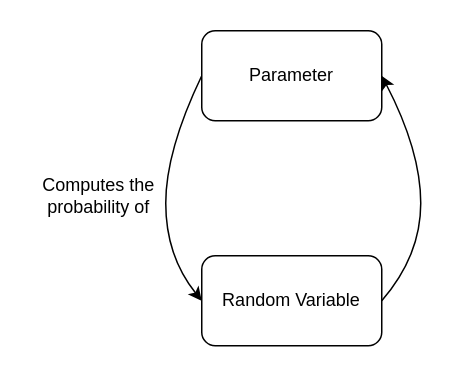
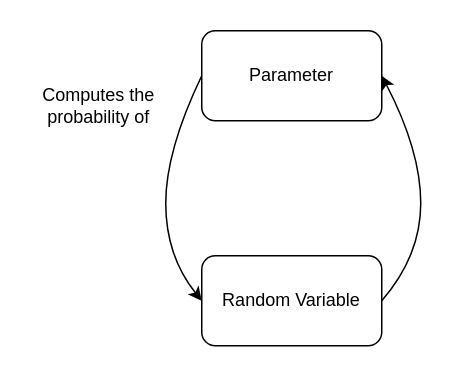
node "Computes the probability of": moved (98, 196) -> (98, 106)
